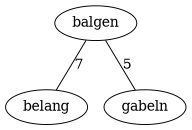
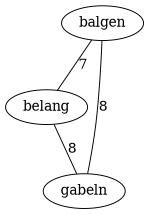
edge "balgen" -- "gabeln": label "5" -> "8"
edge "belang" -- "gabeln": added, label "8"
